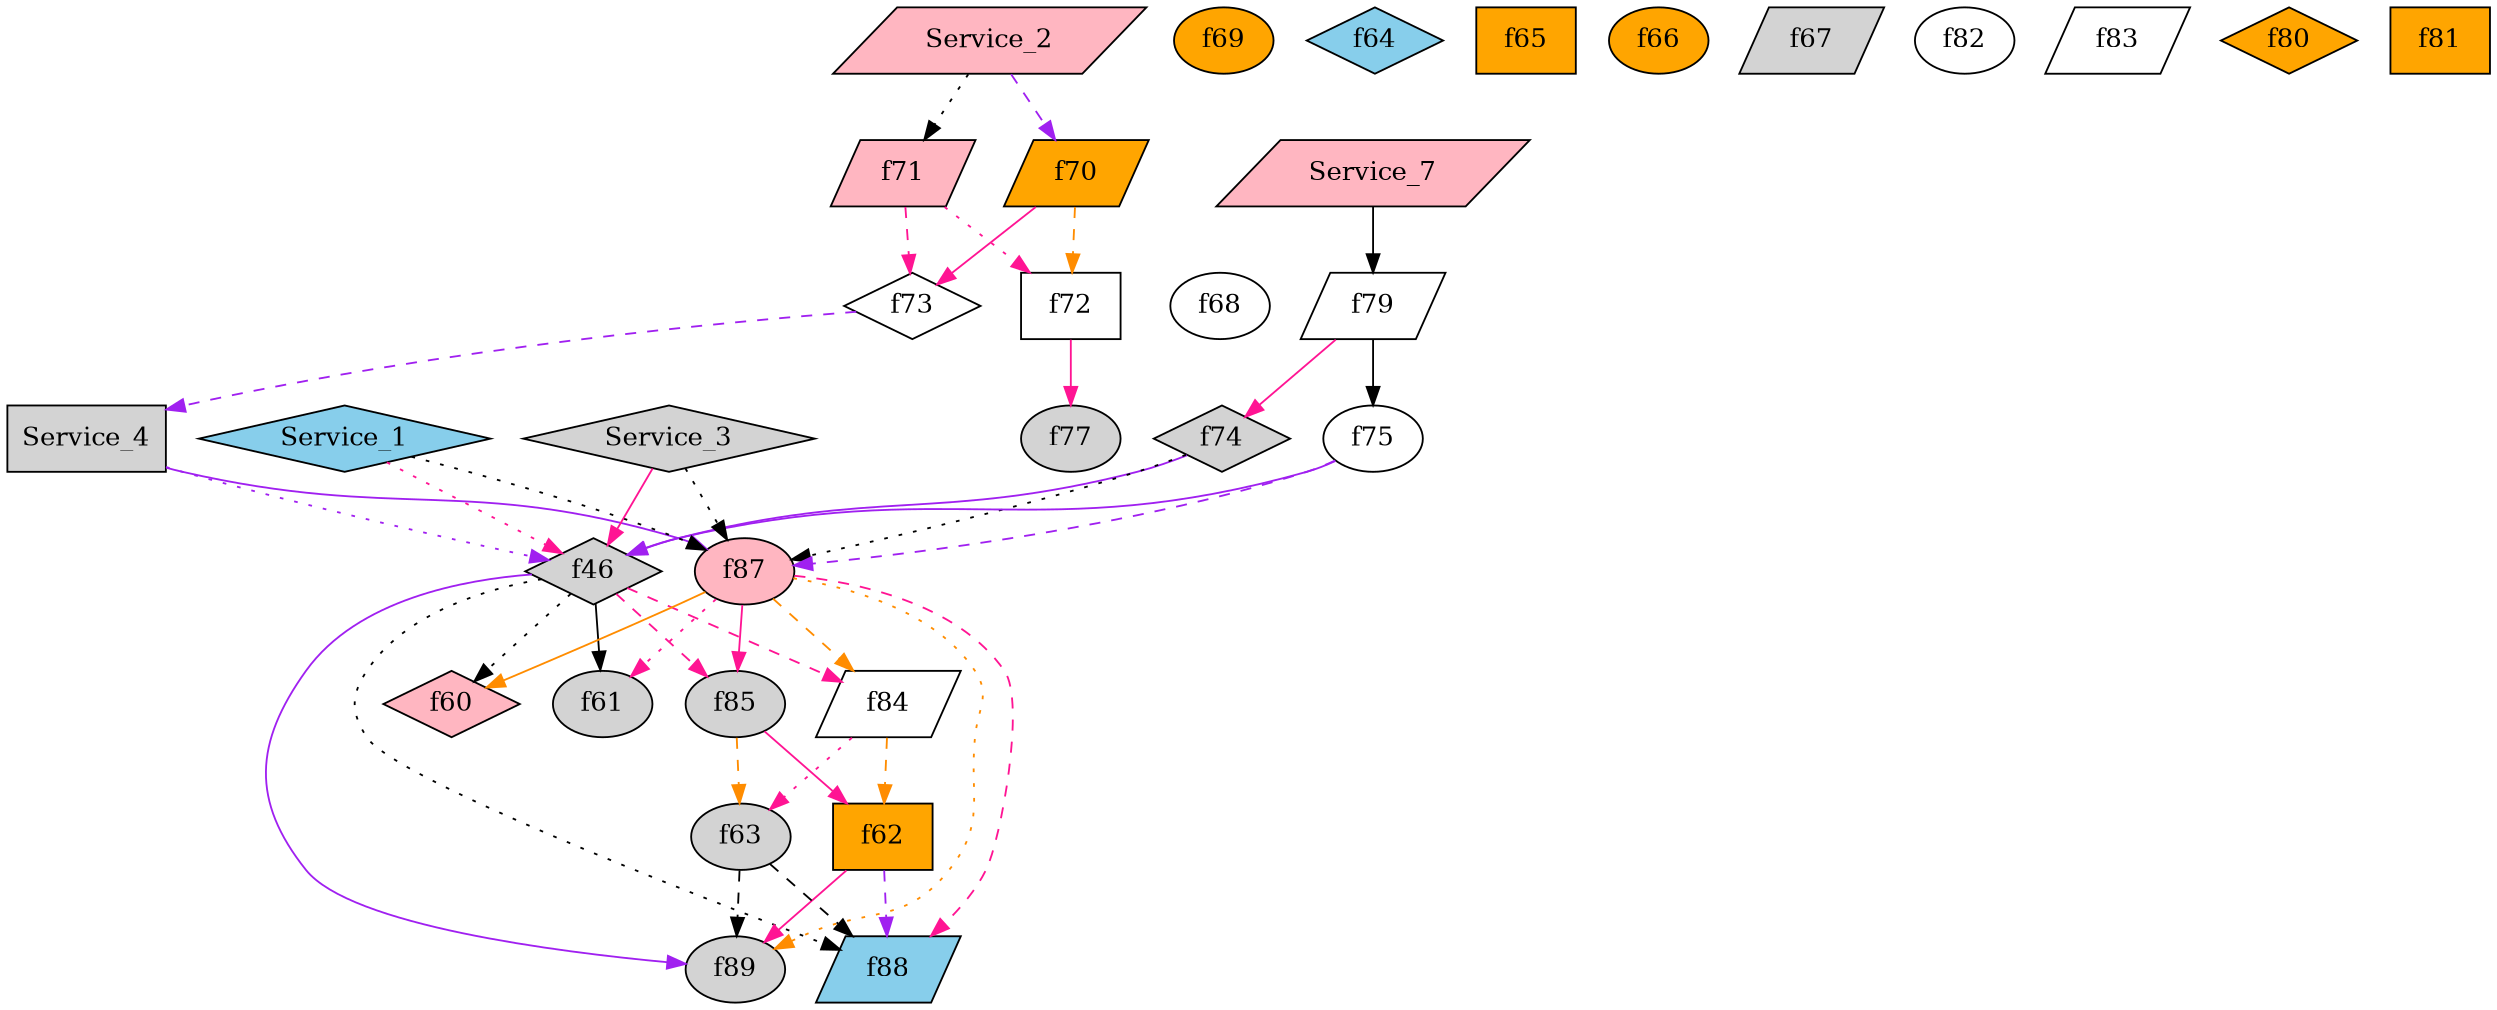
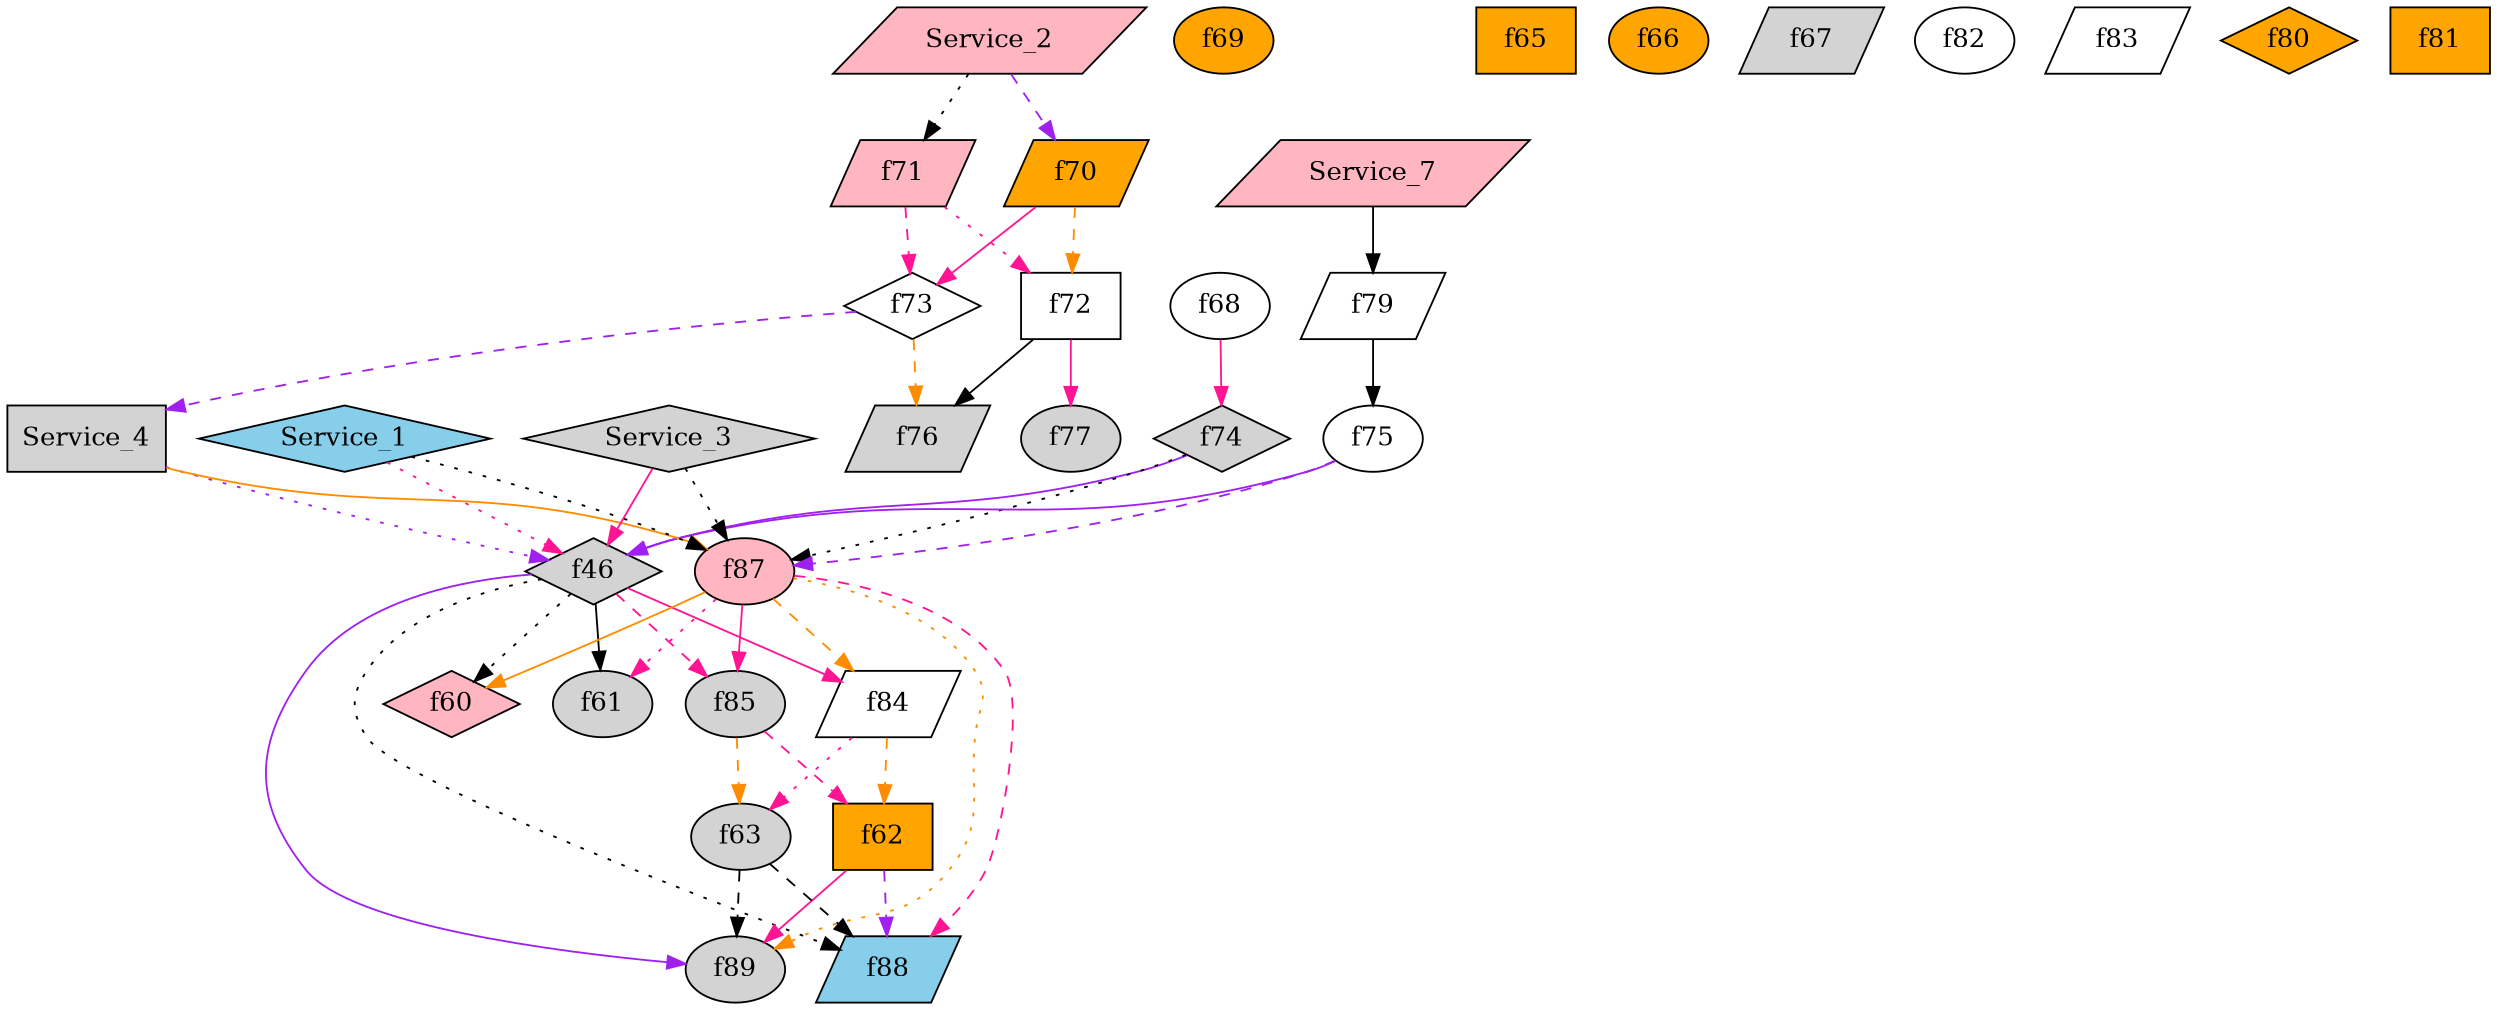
node "f64": removed
edge "f79" -> "f74": now "f68" -> "f74"
node "f76": added
edge "Service_4" -> "f87": color purple -> darkorange
edge "f46" -> "f84": style dashed -> solid
edge "f85" -> "f62": style solid -> dashed
